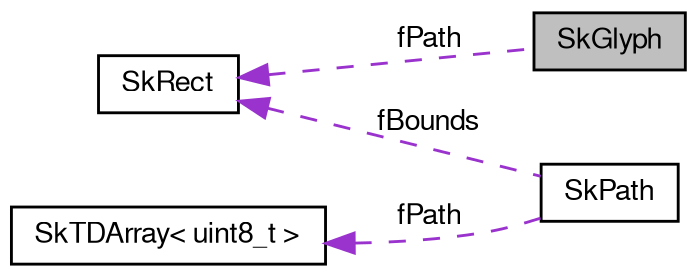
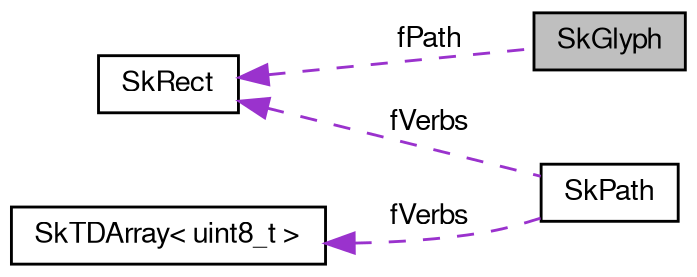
edge "SkPath" -> "SkRect": label "fBounds" -> "fVerbs"
edge "SkPath" -> "SkTDArray< uint8_t >": label "fPath" -> "fVerbs"
